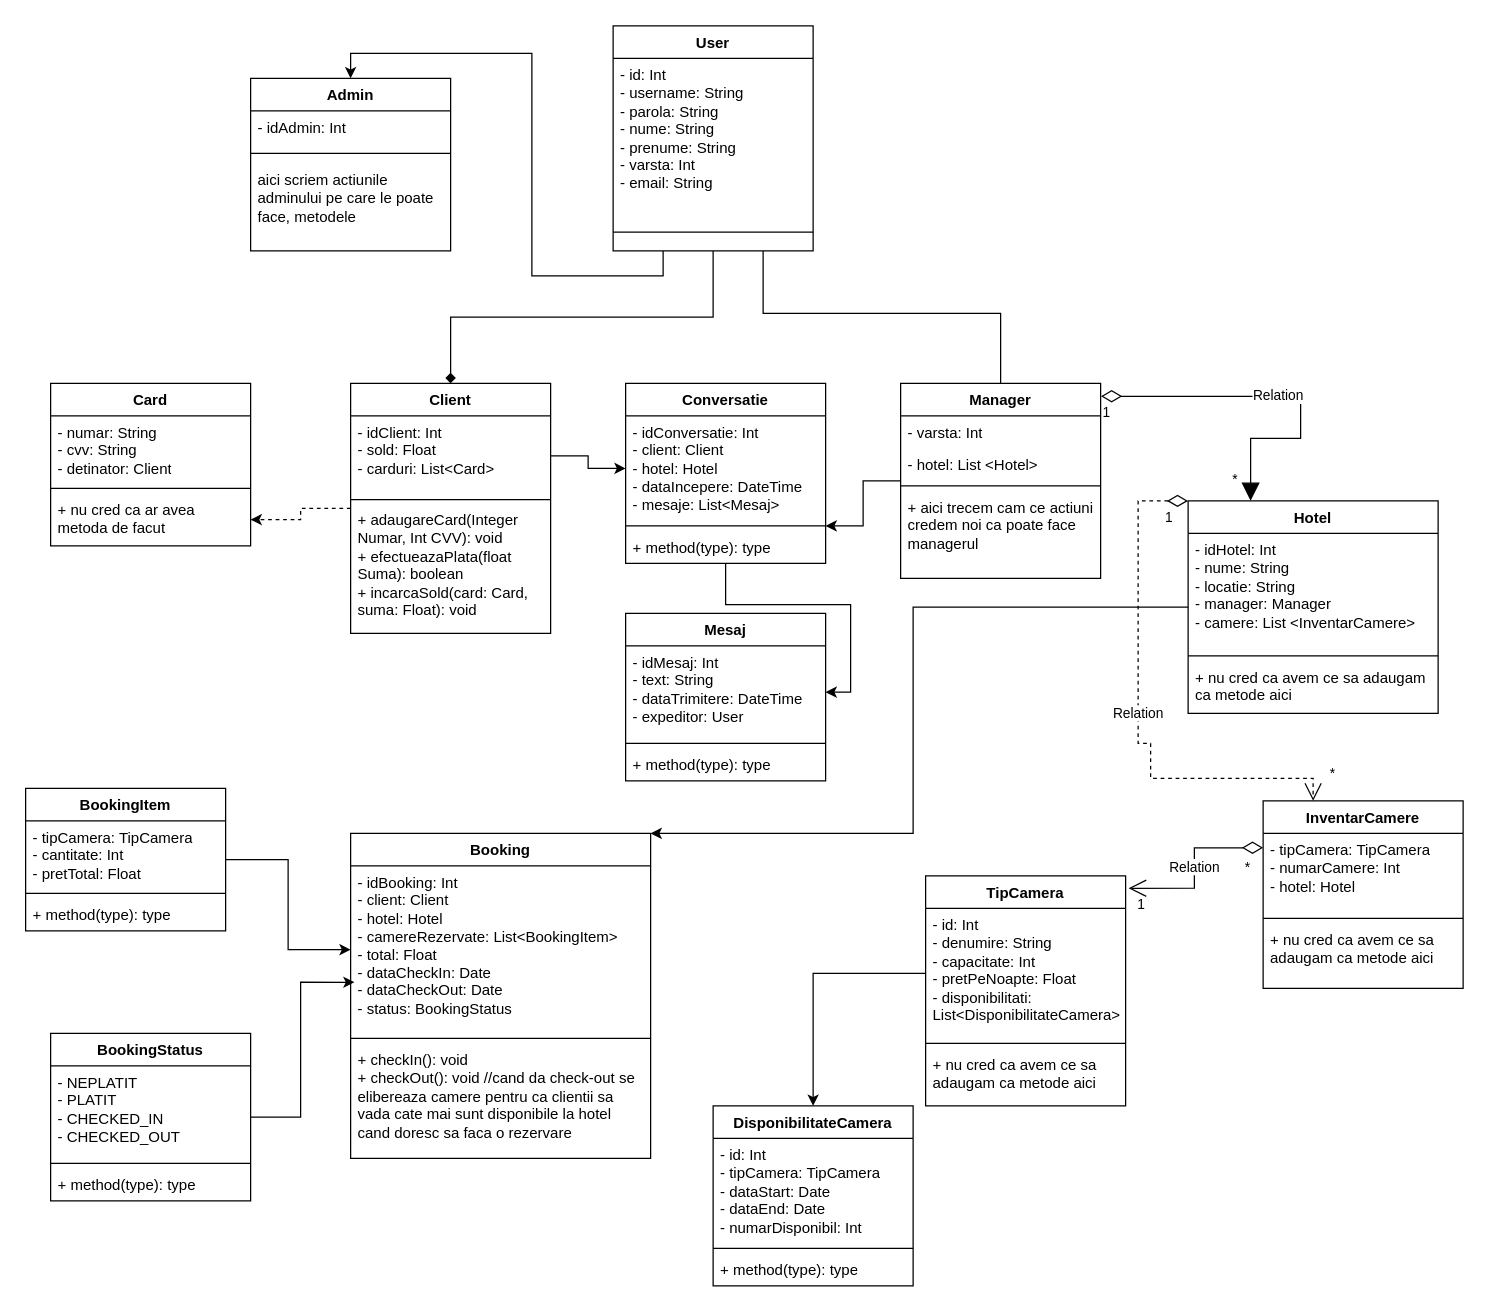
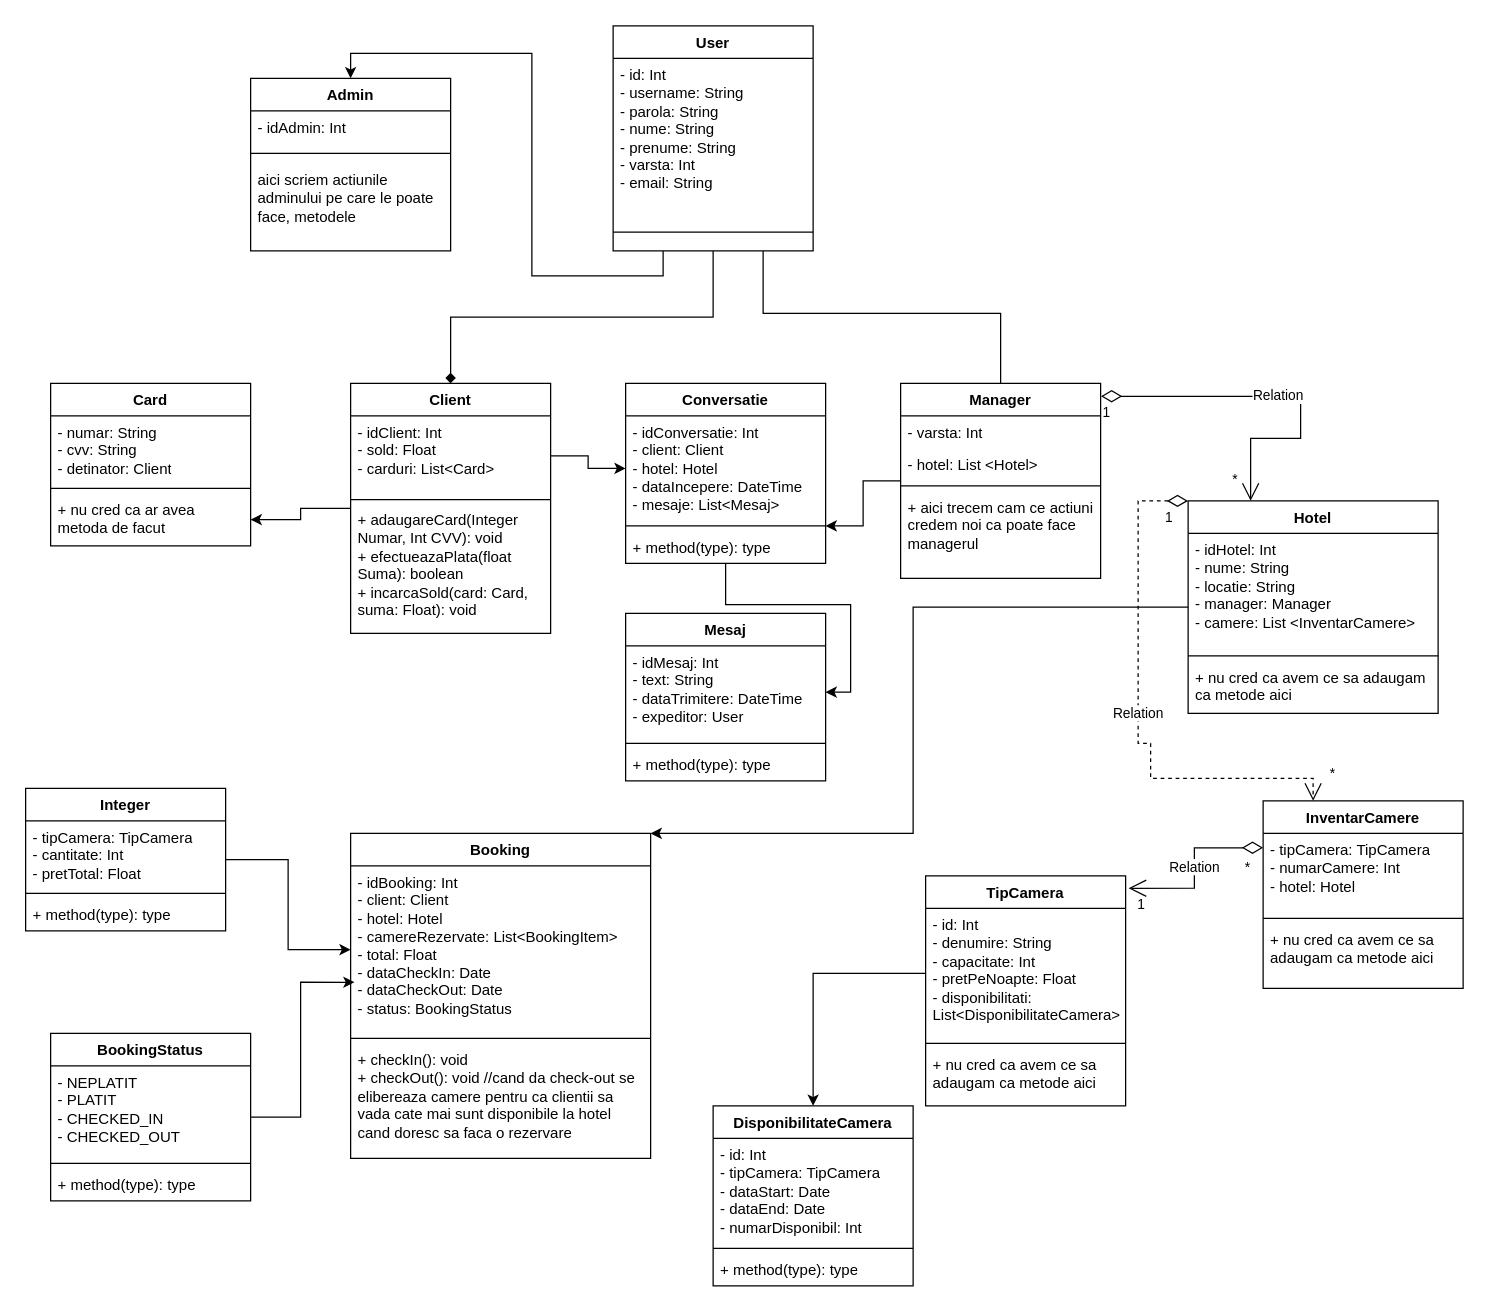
edge "Manager" -- "Hotel": arrowhead block -> open
edge "Client" -> "+ nu cred ca ar avea metoda de facut": style dashed -> solid
node "BookingItem": label "BookingItem" -> "Integer"
